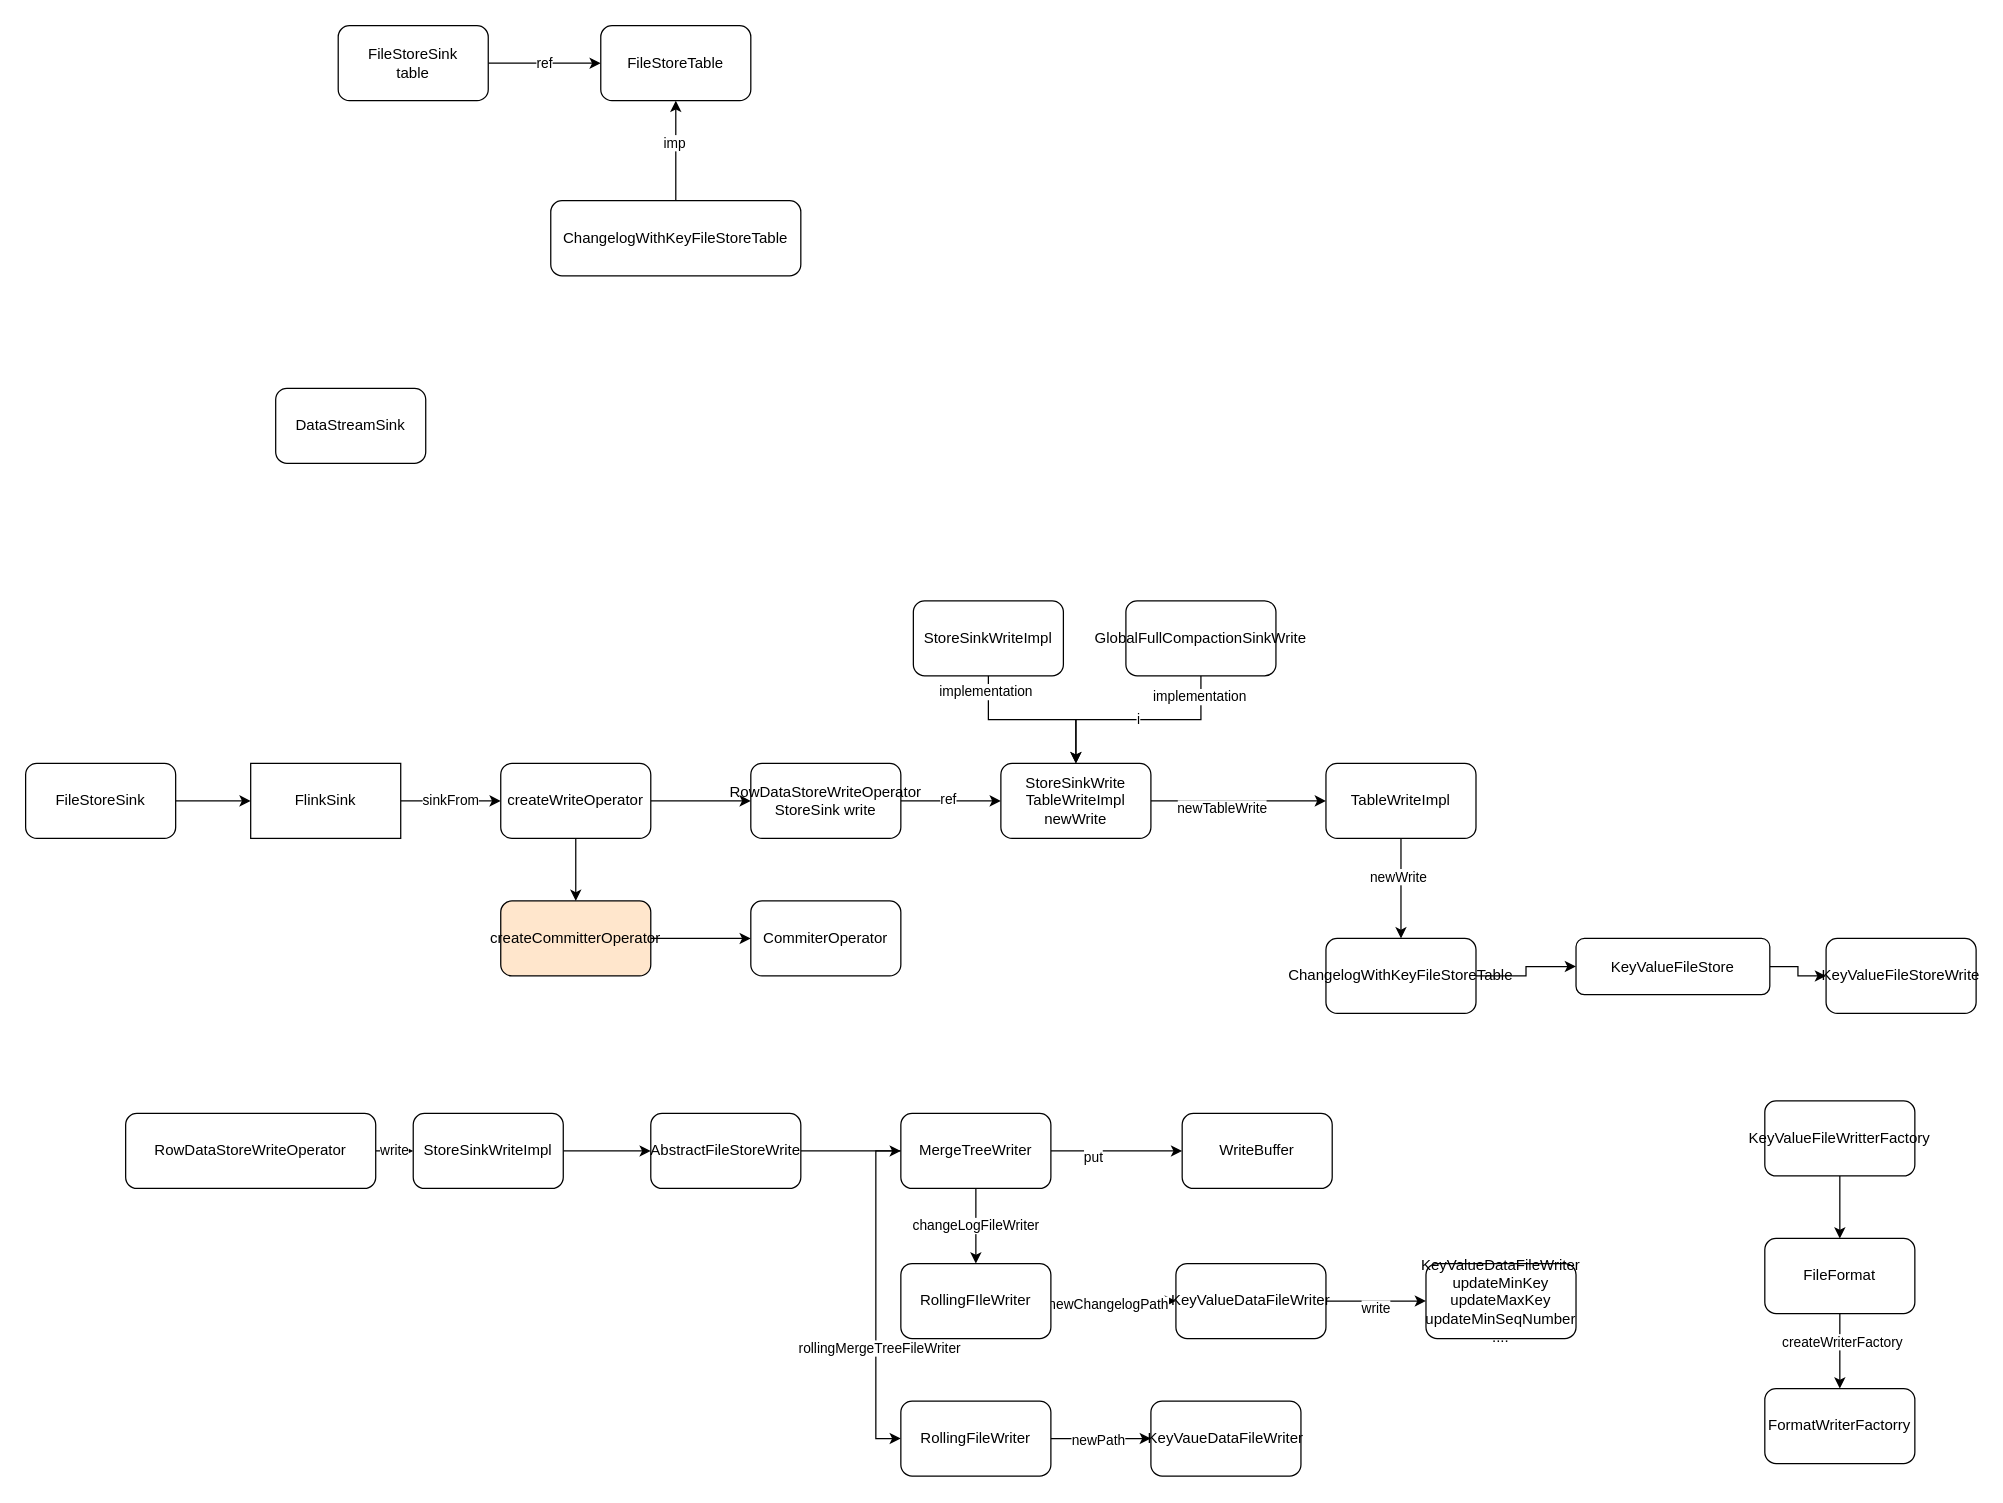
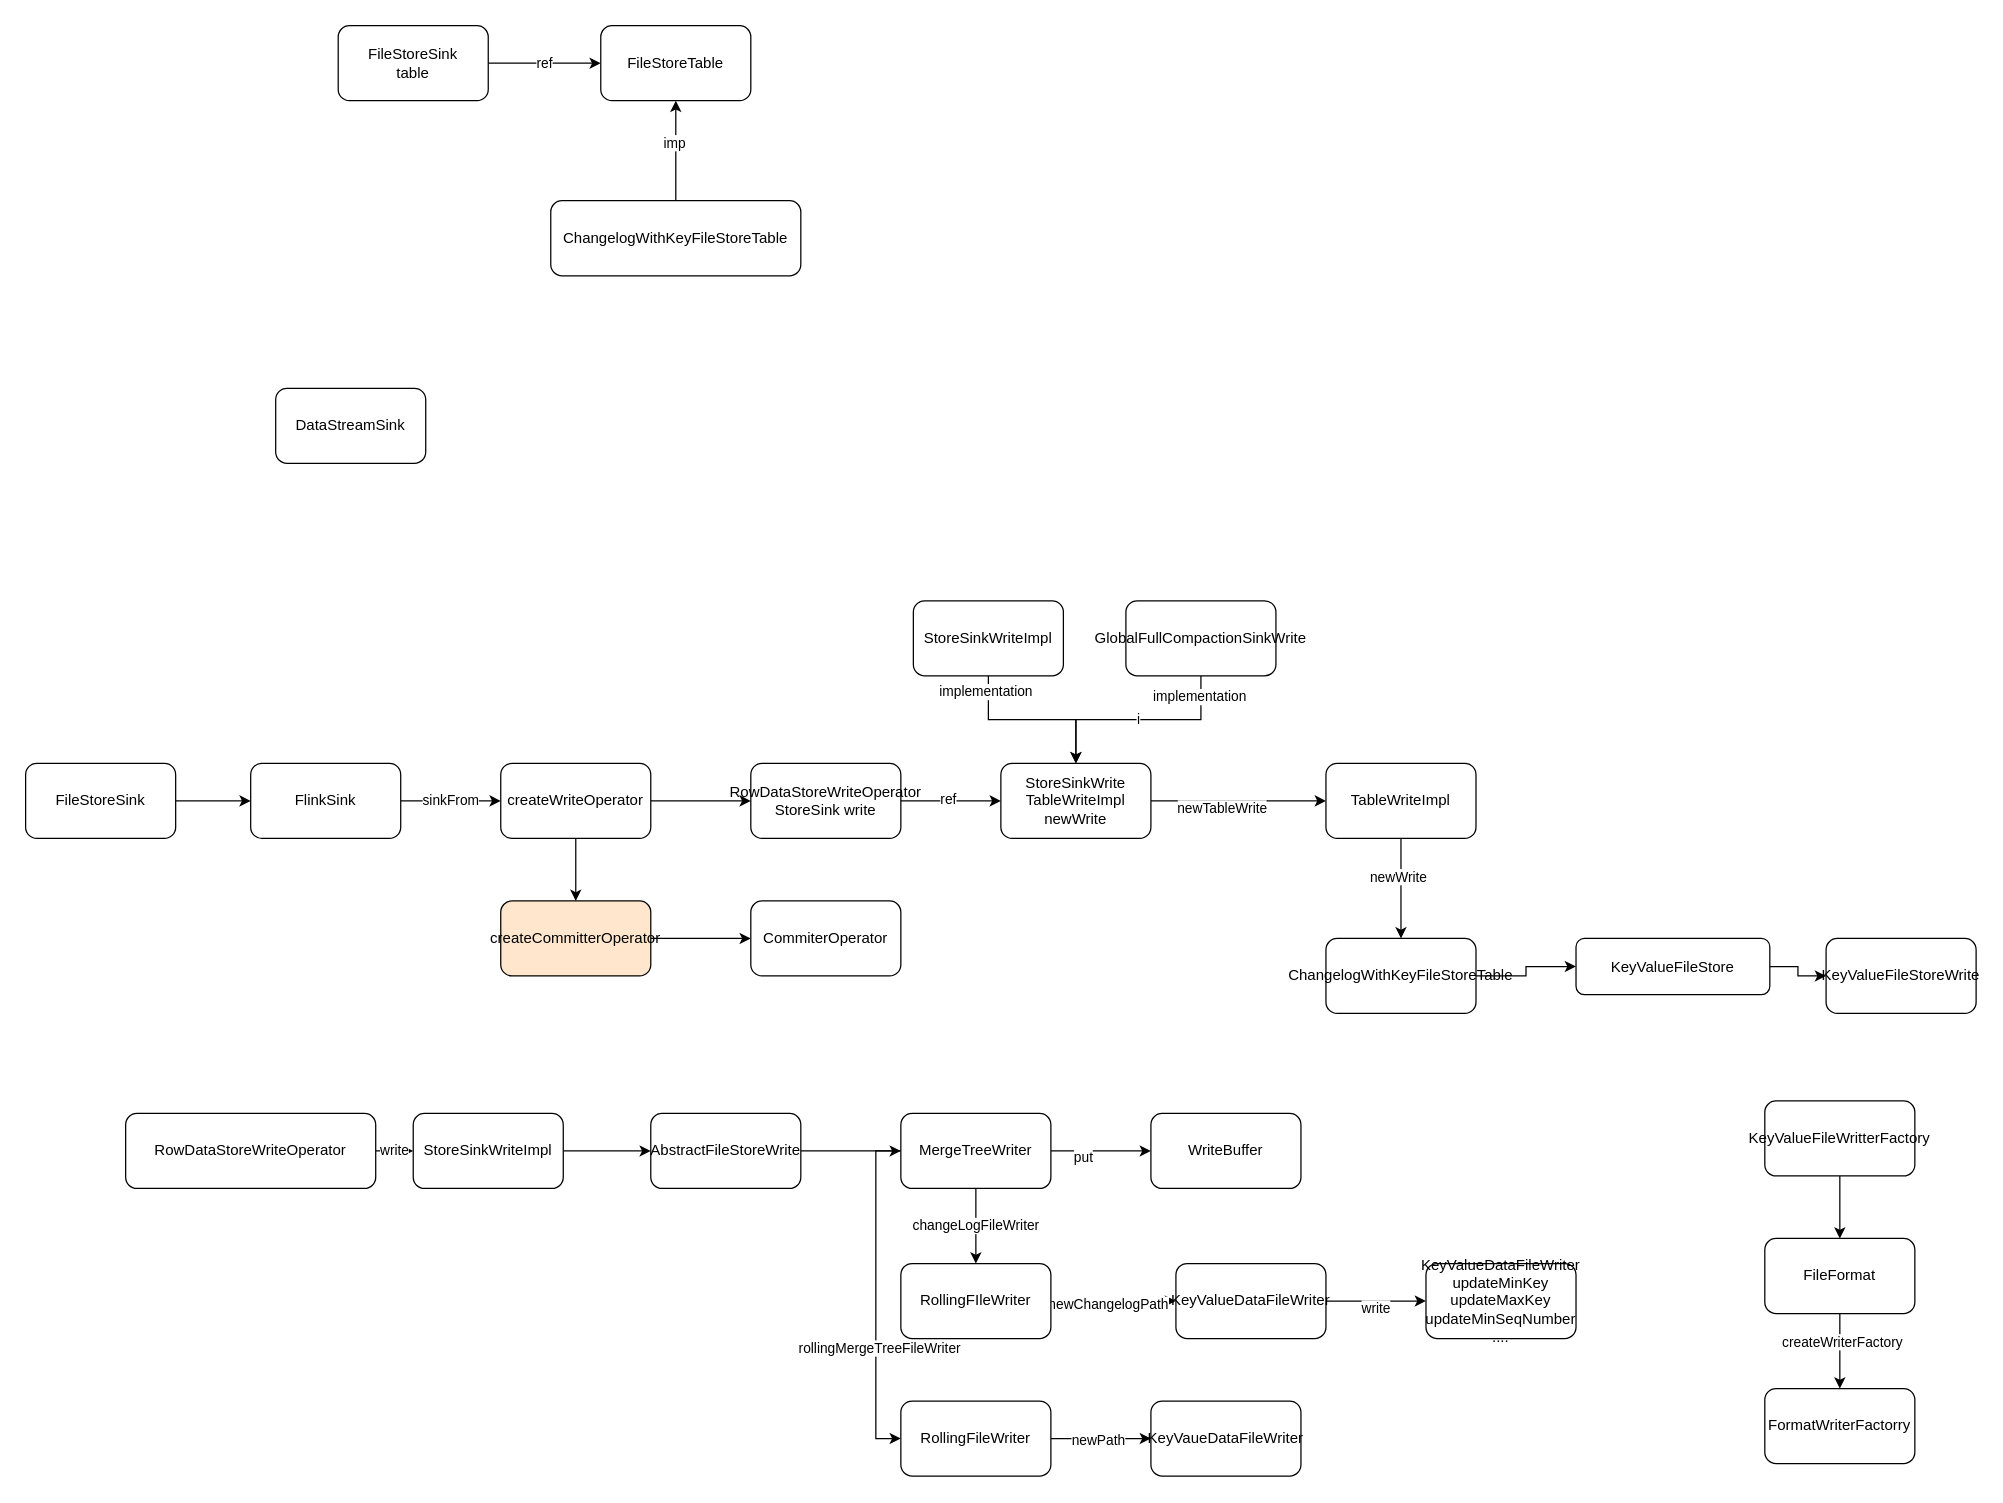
node "FlinkSink": shape rectangle -> rounded rectangle
node "WriteBuffer": moved (1257, 1151) -> (1226, 1151)
